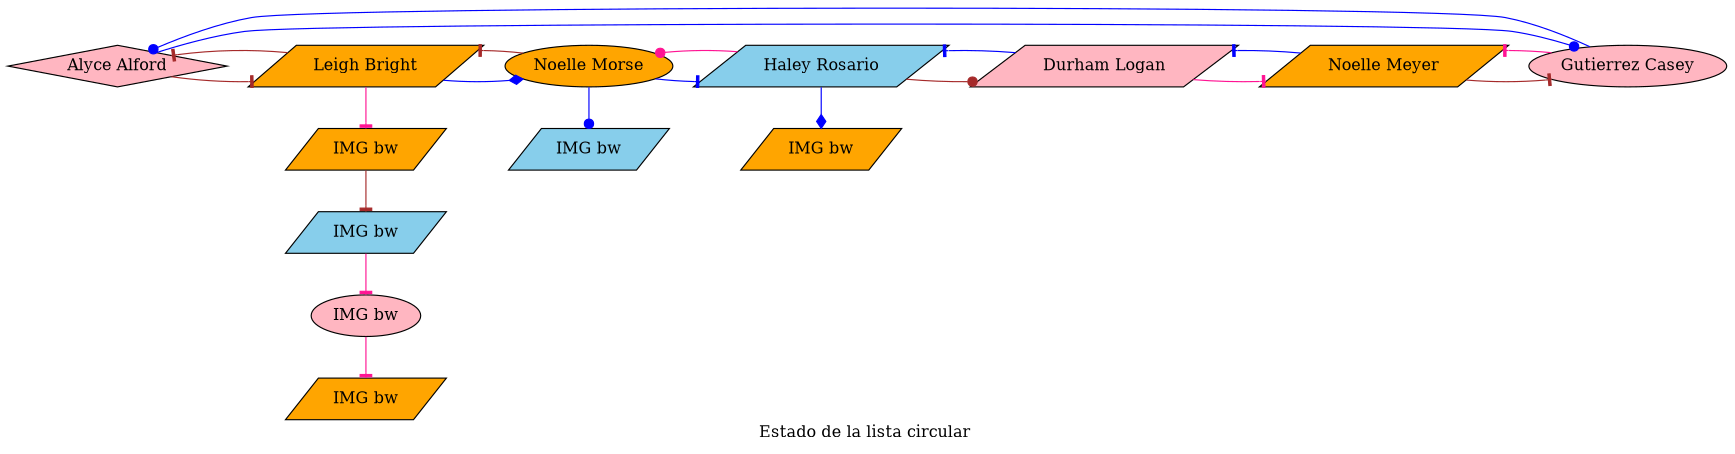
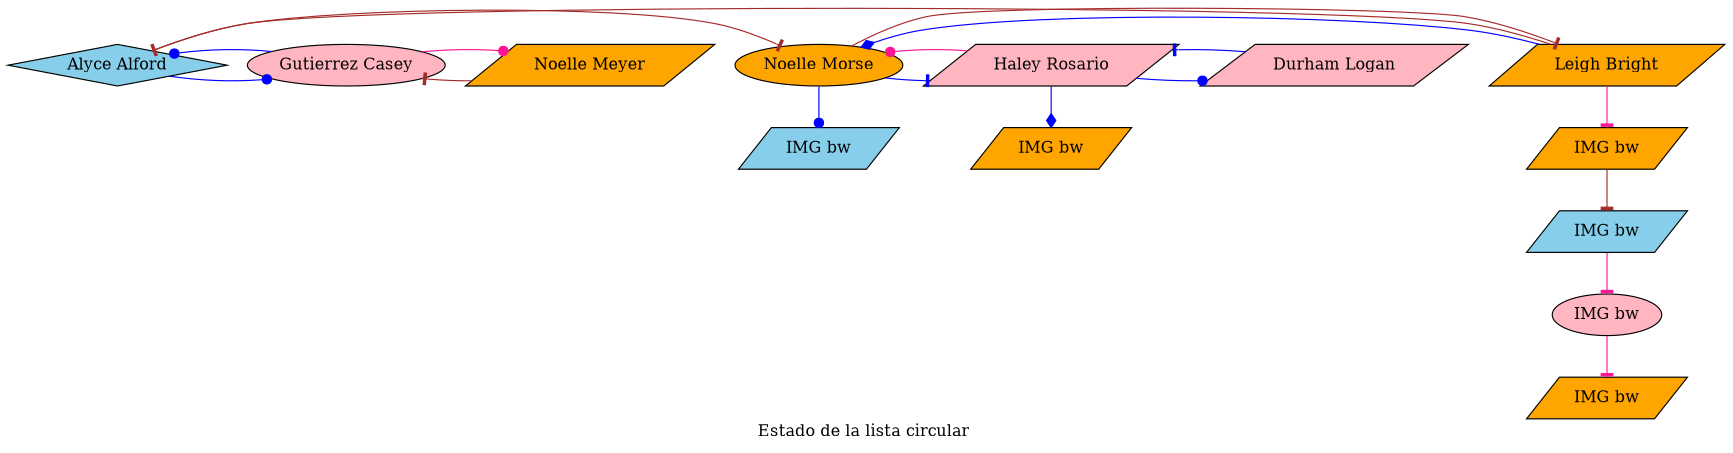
edge "Noelle Meyer" -> "Durham Logan": removed
edge "Gutierrez Casey" -> "Noelle Meyer": arrowhead tee -> dot
node "Alyce Alford": fillcolor lightpink -> skyblue
node "Haley Rosario": fillcolor skyblue -> lightpink
edge "Alyce Alford" -> "Leigh Bright": now "Alyce Alford" -> "Noelle Morse"
edge "Haley Rosario" -> "Durham Logan": color brown -> blue
edge "Durham Logan" -> "Noelle Meyer": removed
